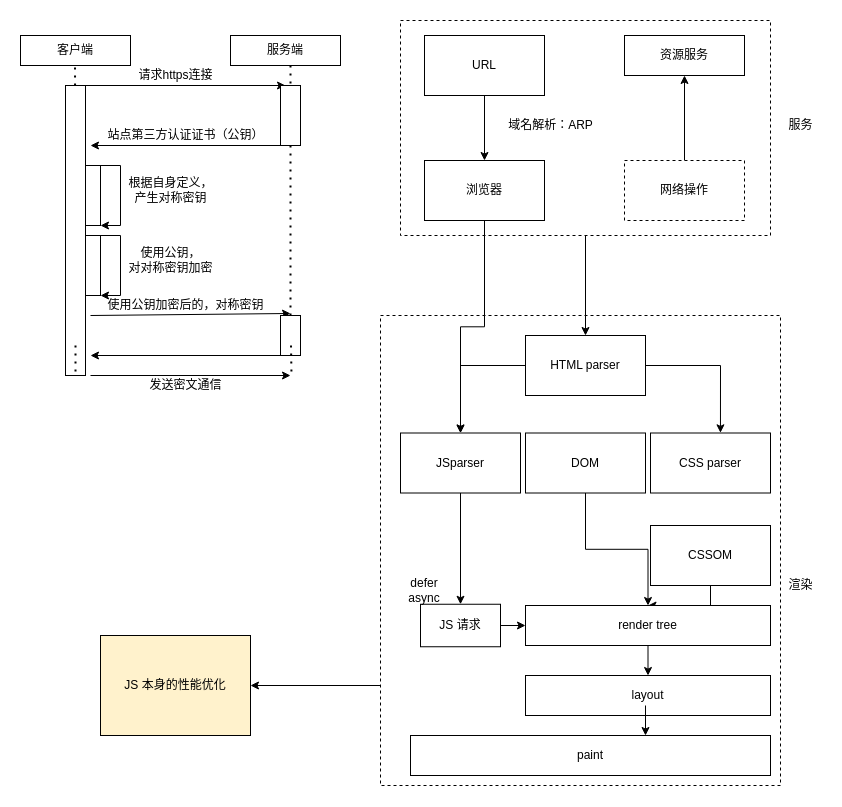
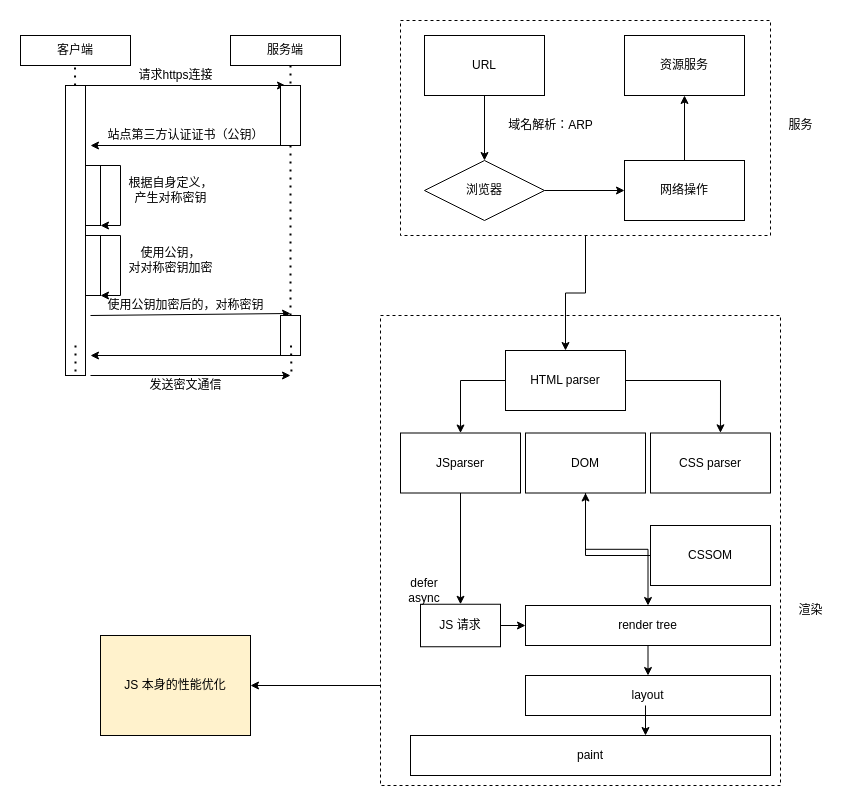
node "资源服务": size 120x40 -> 120x60
node "浏览器": shape rectangle -> diamond
node "网络操作": style dashed -> solid
edge "浏览器" -> "JSparser": now "浏览器" -> "网络操作"
node "HTML parser": moved (586, 366) -> (566, 381)
node "渲染": moved (801, 586) -> (811, 611)
edge "CSSOM" -> "render tree": now "CSSOM" -> "DOM"
